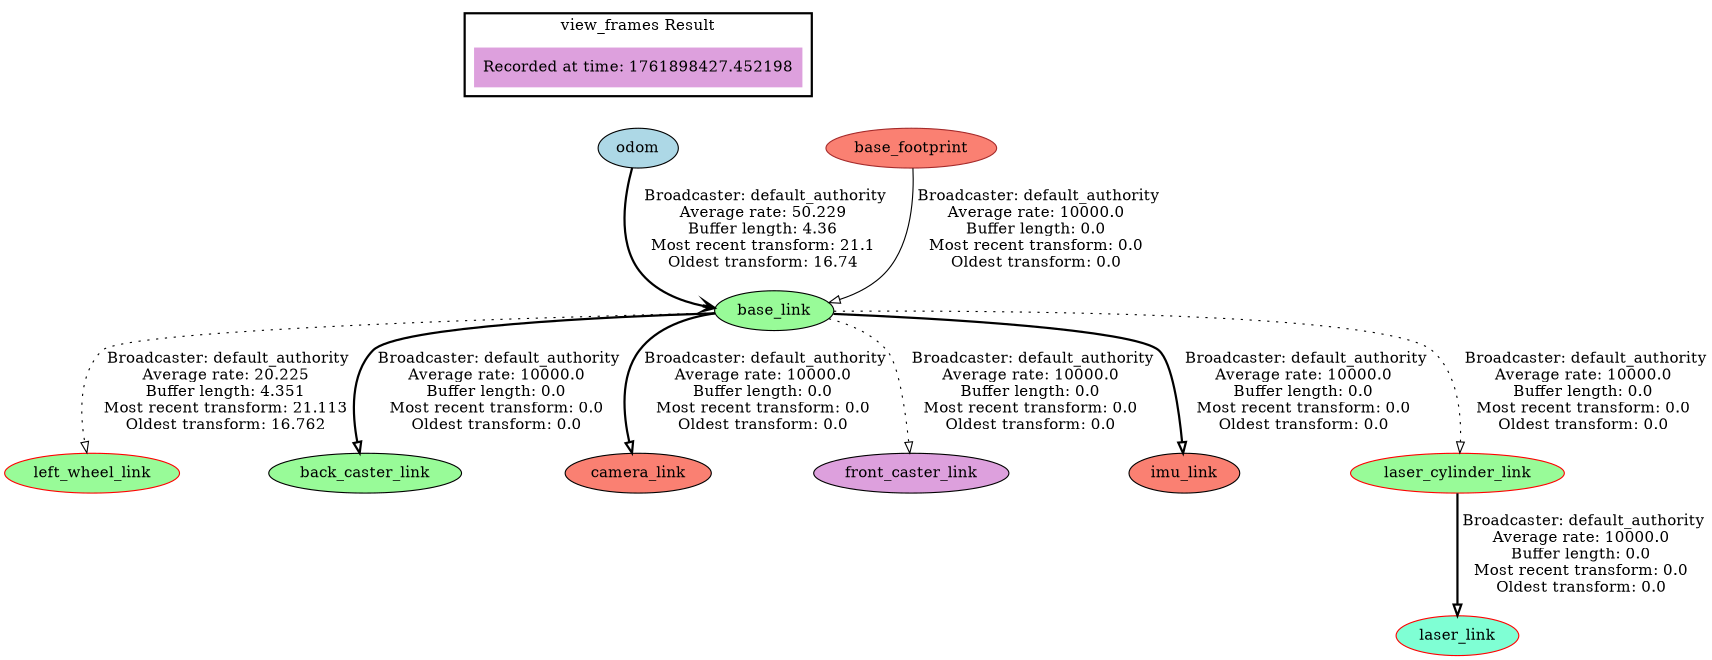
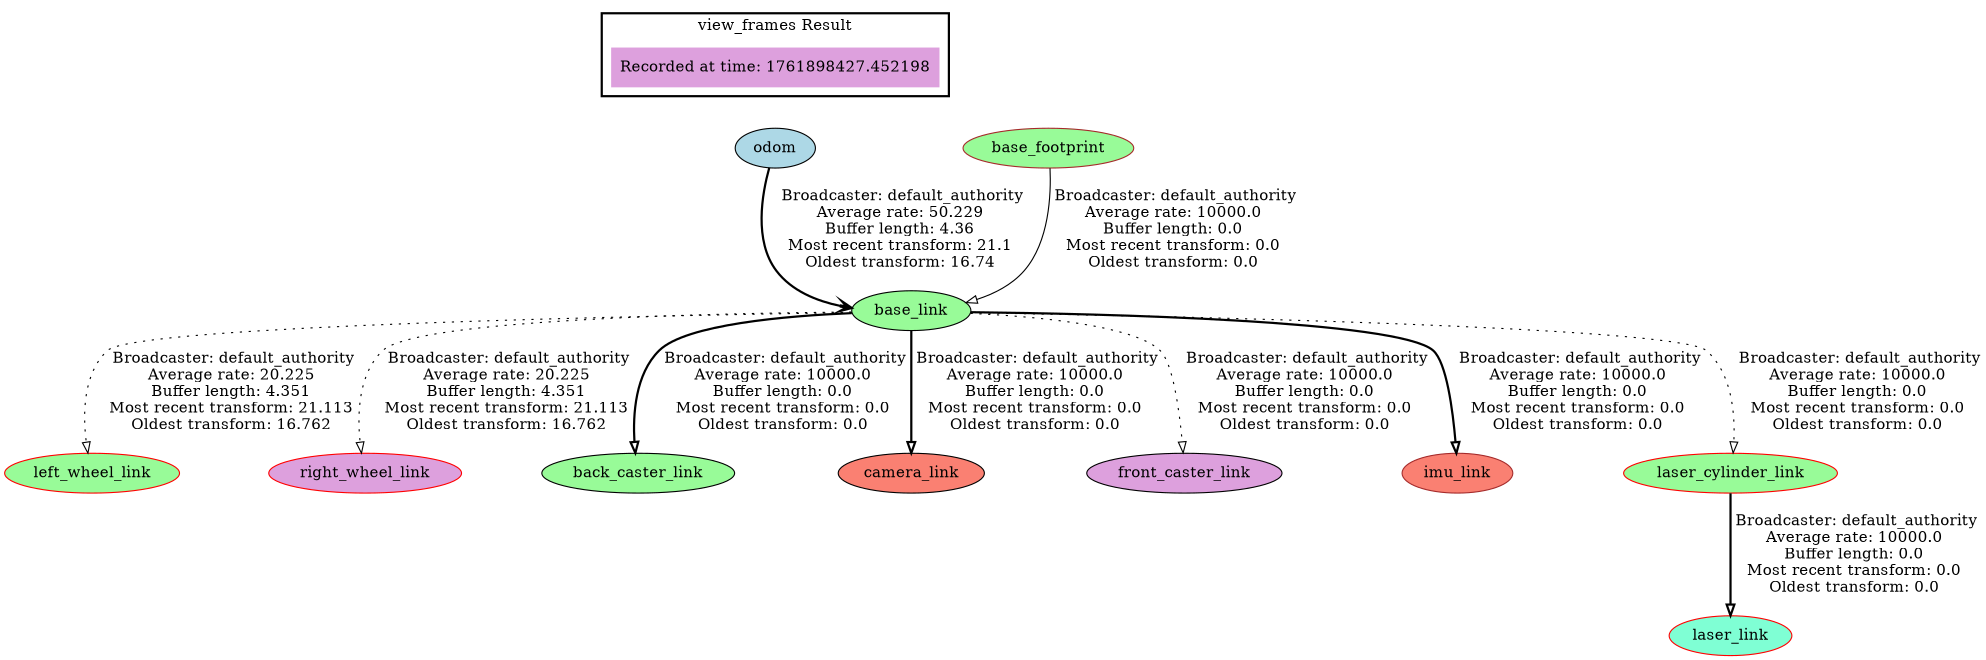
node "base_footprint": fillcolor salmon -> palegreen
node "right_wheel_link": added
node "imu_link": color black -> brown
